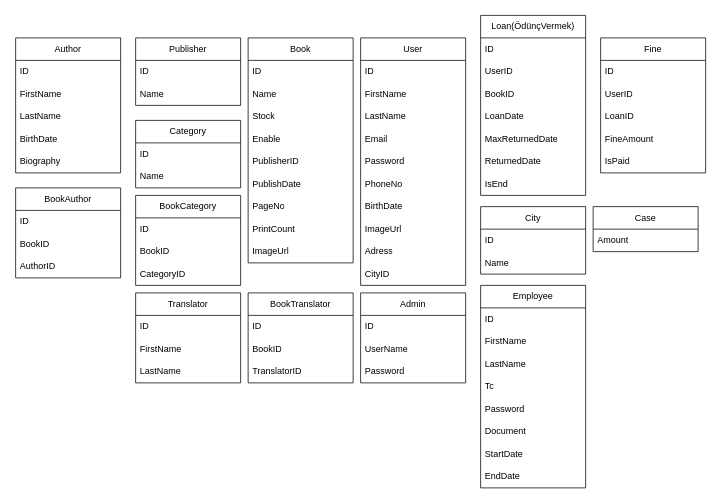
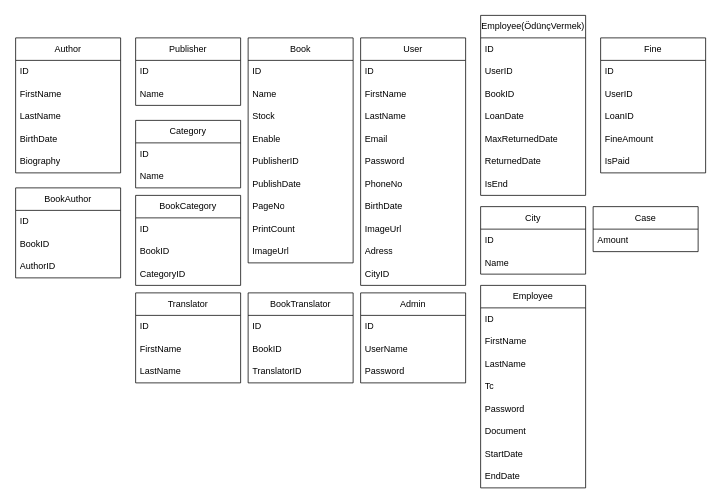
node "Loan(ÖdünçVermek)": label "Loan(ÖdünçVermek)" -> "Employee(ÖdünçVermek)"
